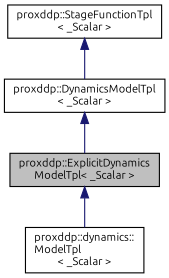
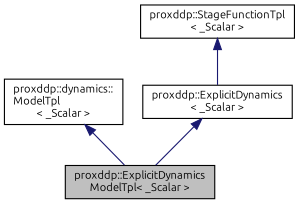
node "proxddp::DynamicsModelTpl < _Scalar >": label "proxddp::DynamicsModelTpl < _Scalar >" -> "proxddp::ExplicitDynamics < _Scalar >"
edge "proxddp::dynamics:: ModelTpl < _Scalar >" -> "proxddp::ExplicitDynamics ModelTpl< _Scalar >": reversed
